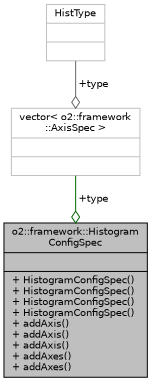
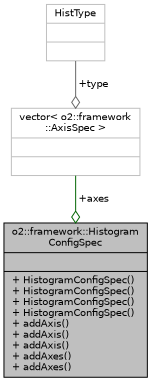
edge "vector< o2::framework" -> "o2::framework::Histogram": label " +type" -> " +axes"
